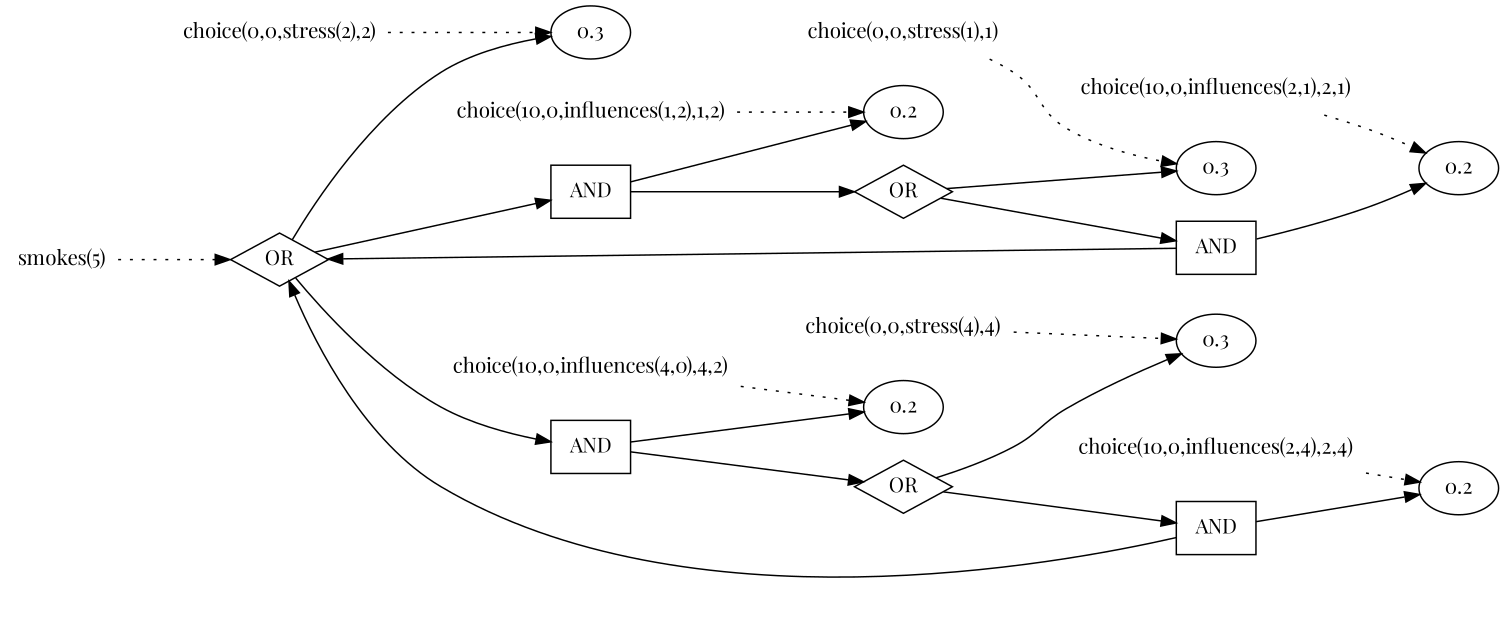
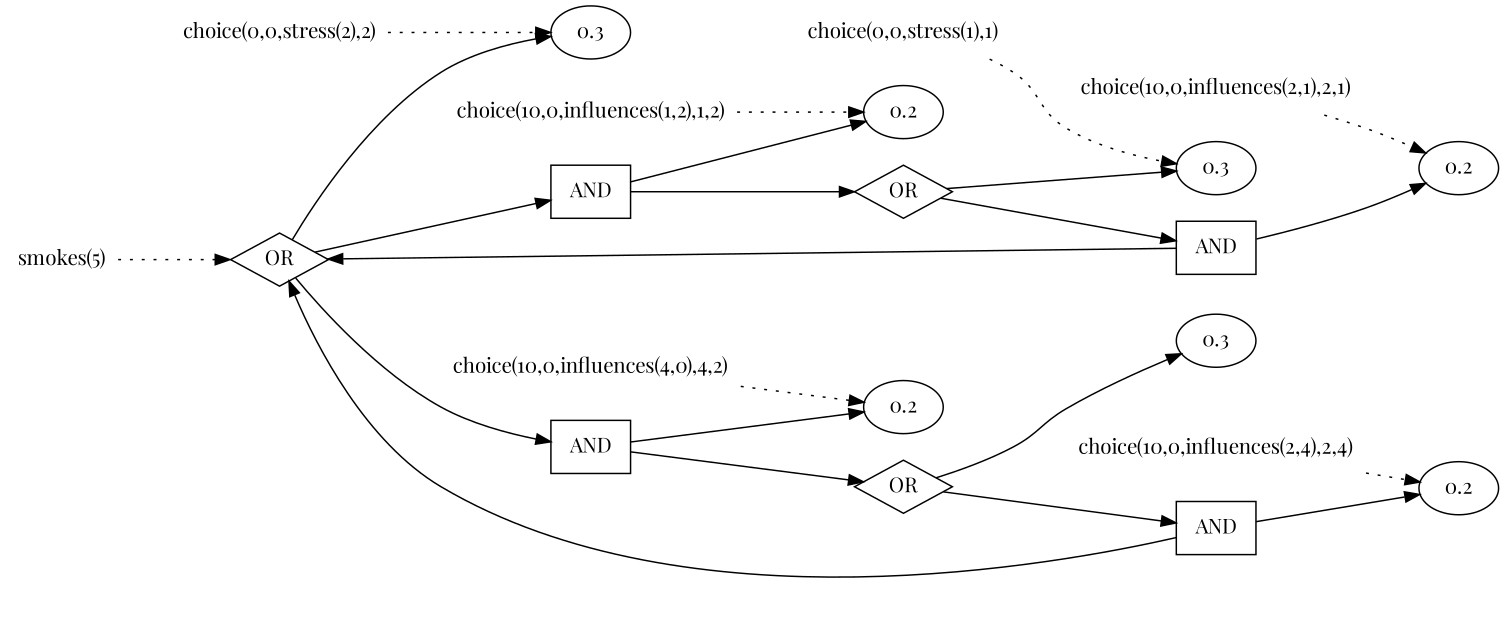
node "choice(0,0,stress(4),4)": removed
